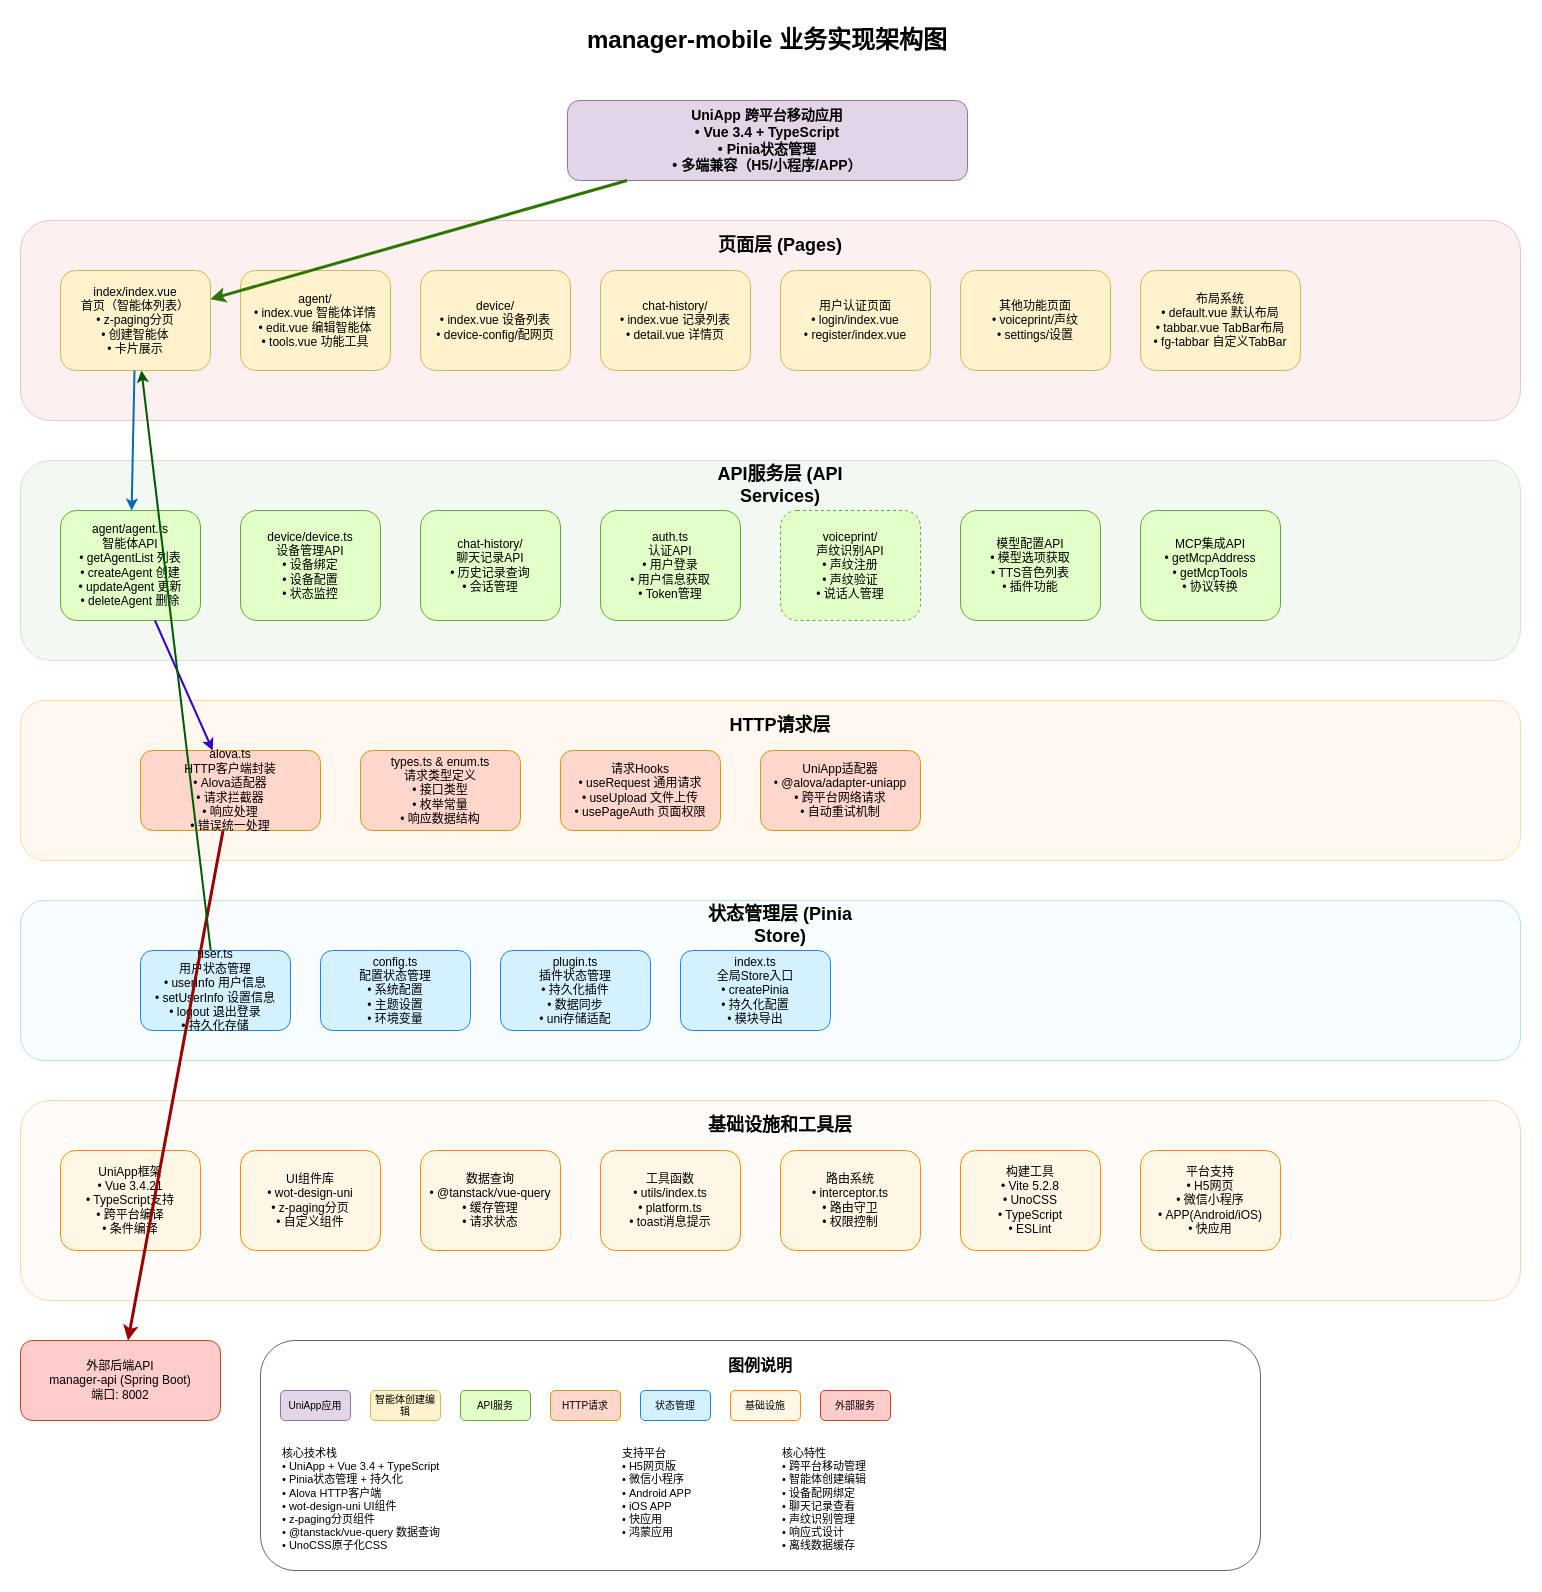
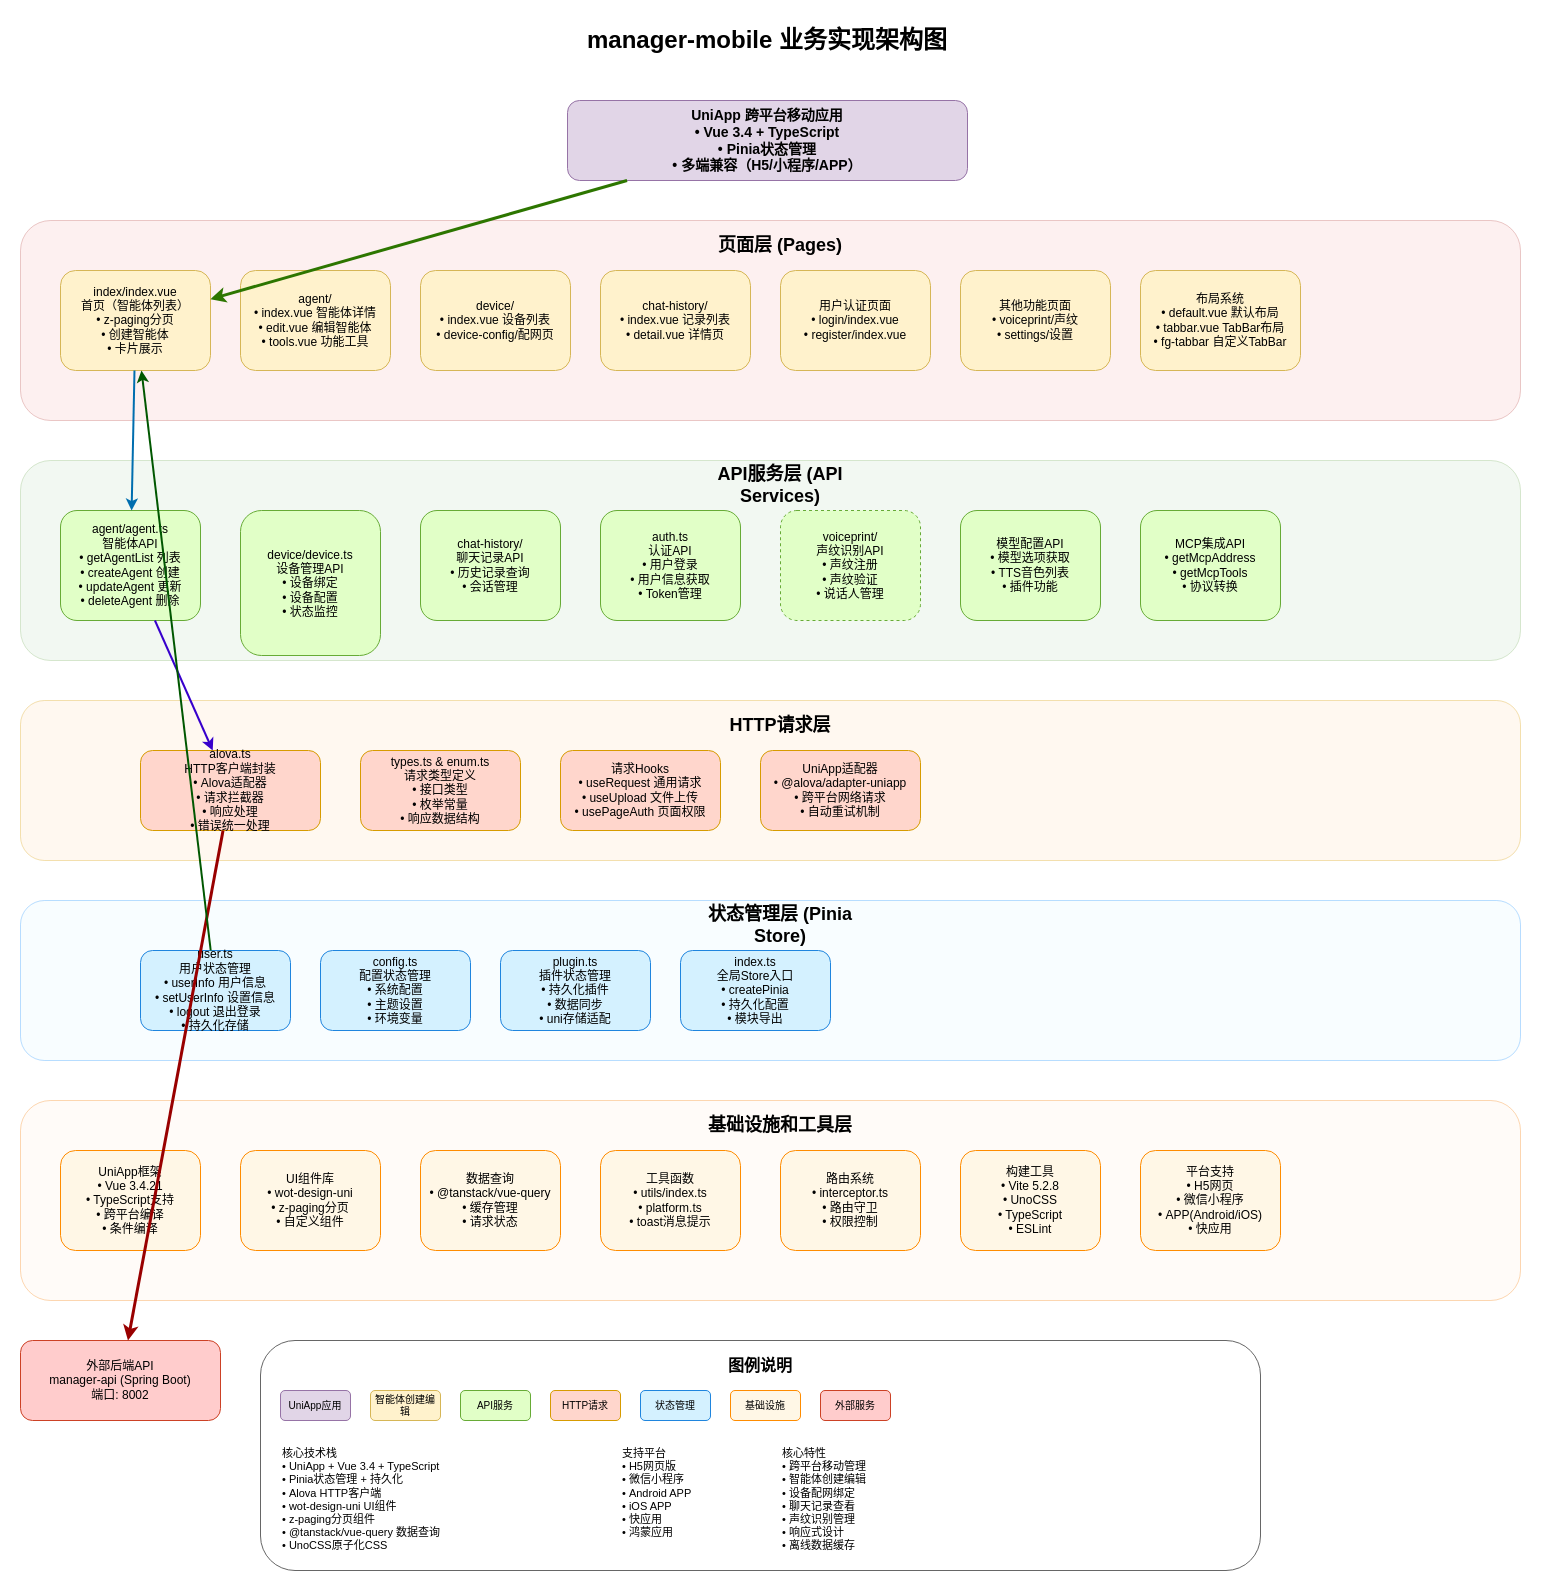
node "device/device.ts 设备管理API • 设备绑定 • 设备配置 • 状态监控": size 140x110 -> 140x145
